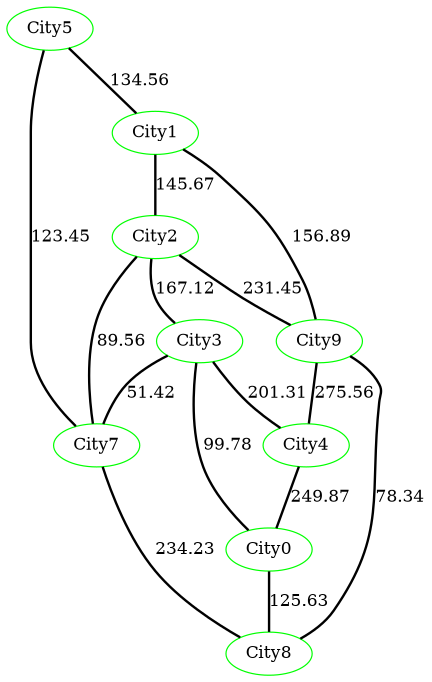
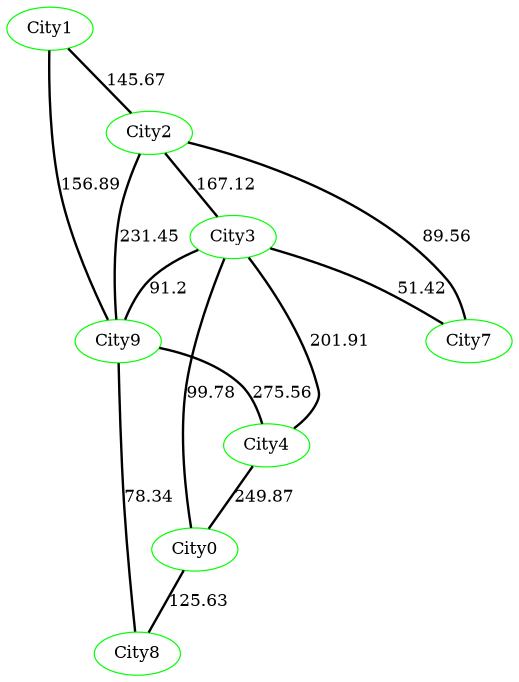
node "City5": removed
edge "City3" -- "City9": added, label "91.2"
edge "City3" -- "City4": label "201.31" -> "201.91"
edge "City7" -- "City8": removed, label "234.23"
